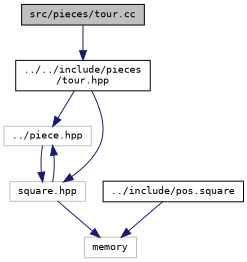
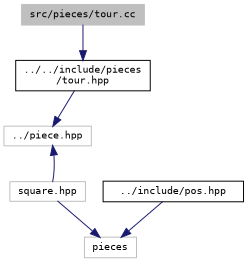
node "src/pieces/tour.cc": color black -> grey75
edge "../../include/pieces /tour.hpp" -> "square.hpp": removed
edge "../piece.hpp" -> "square.hpp": removed
node "../include/pos.square": label "../include/pos.square" -> "../include/pos.hpp"
node "memory": label "memory" -> "pieces"
